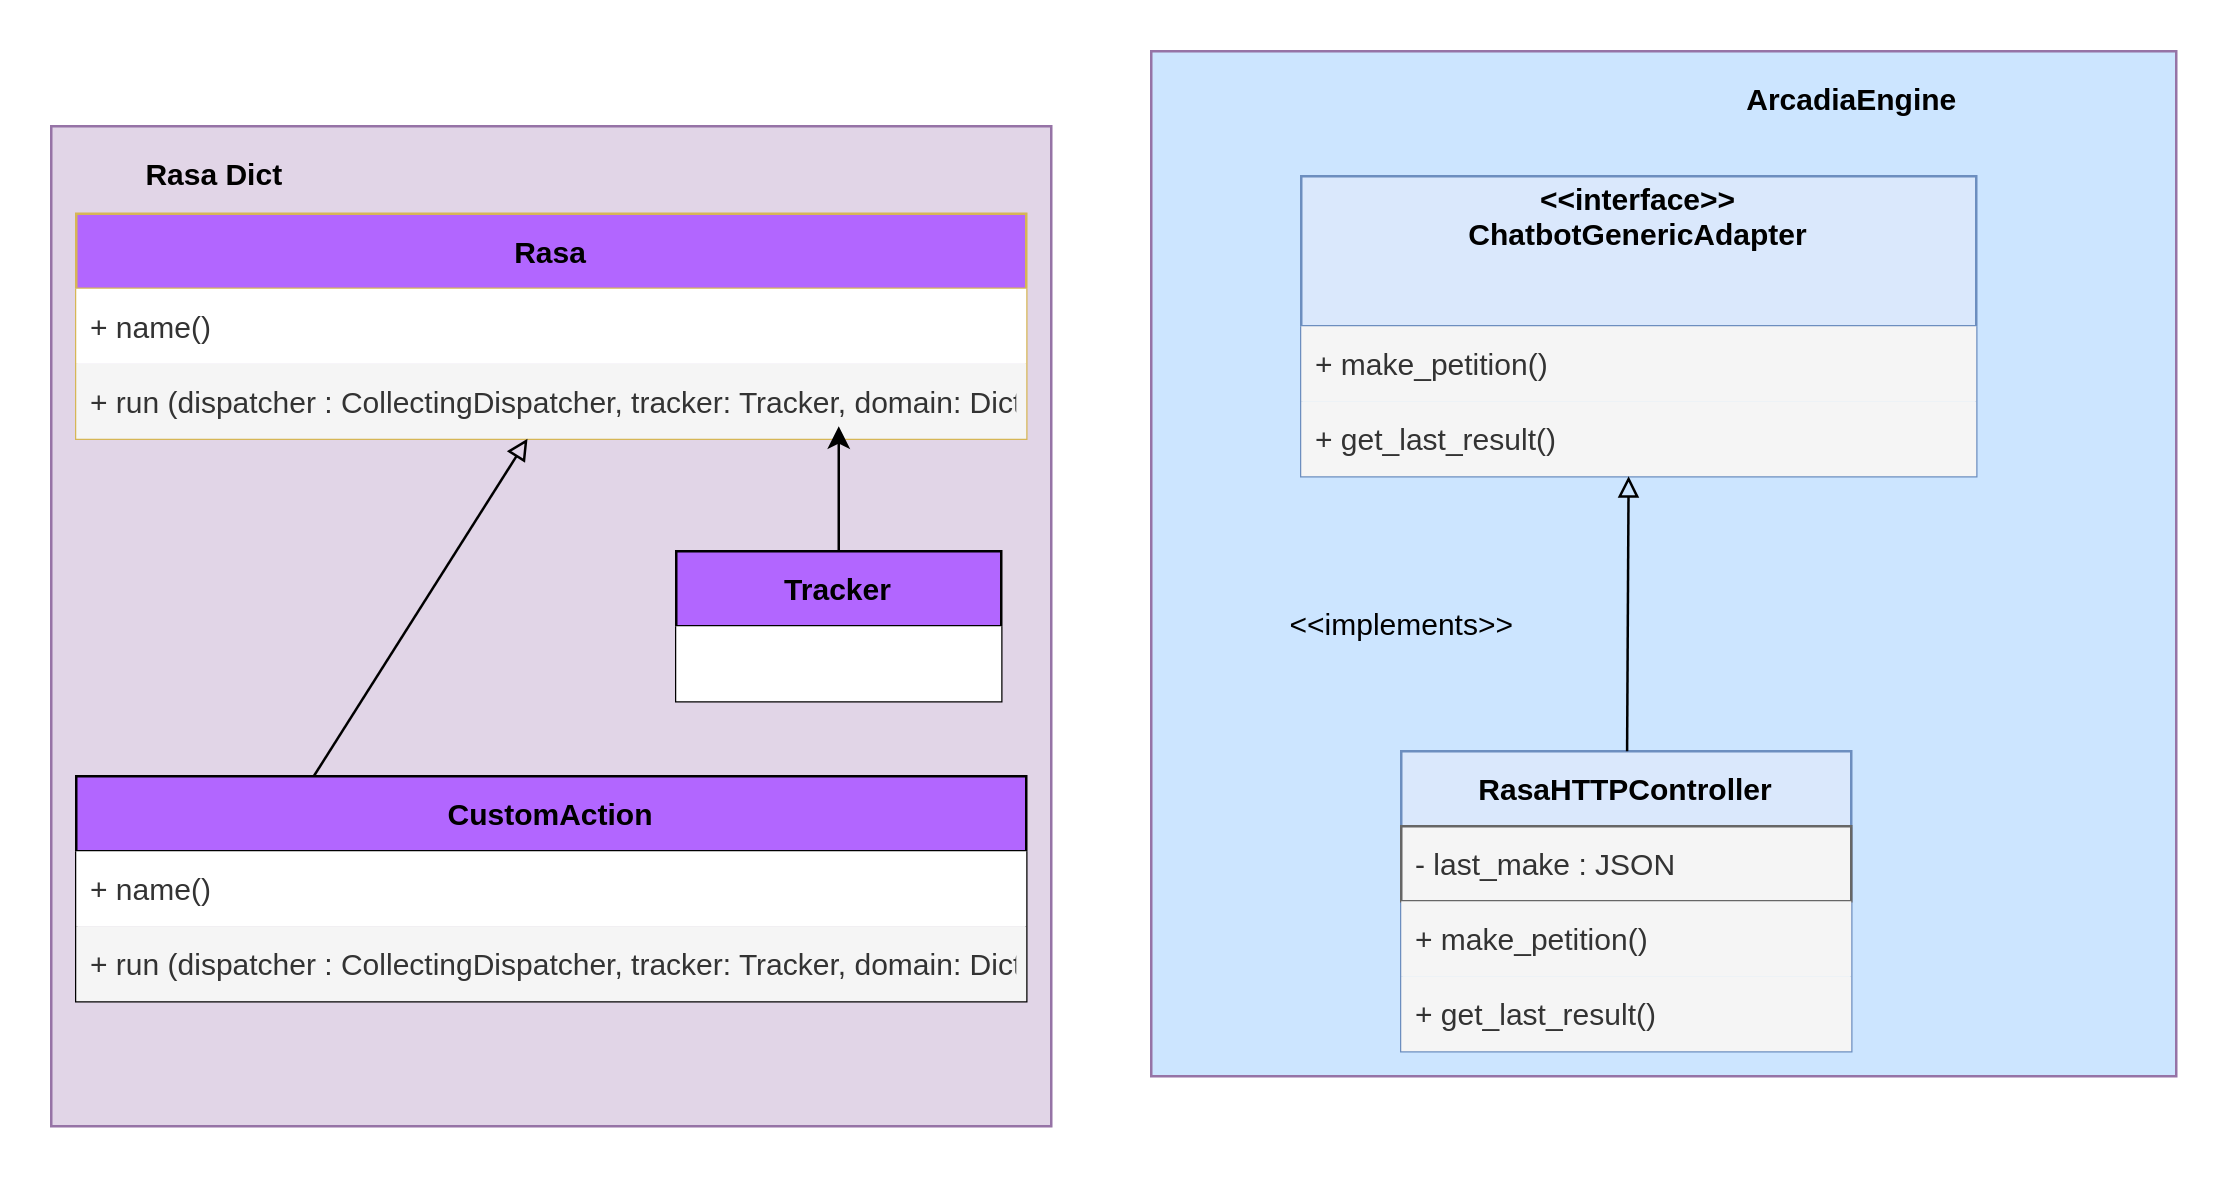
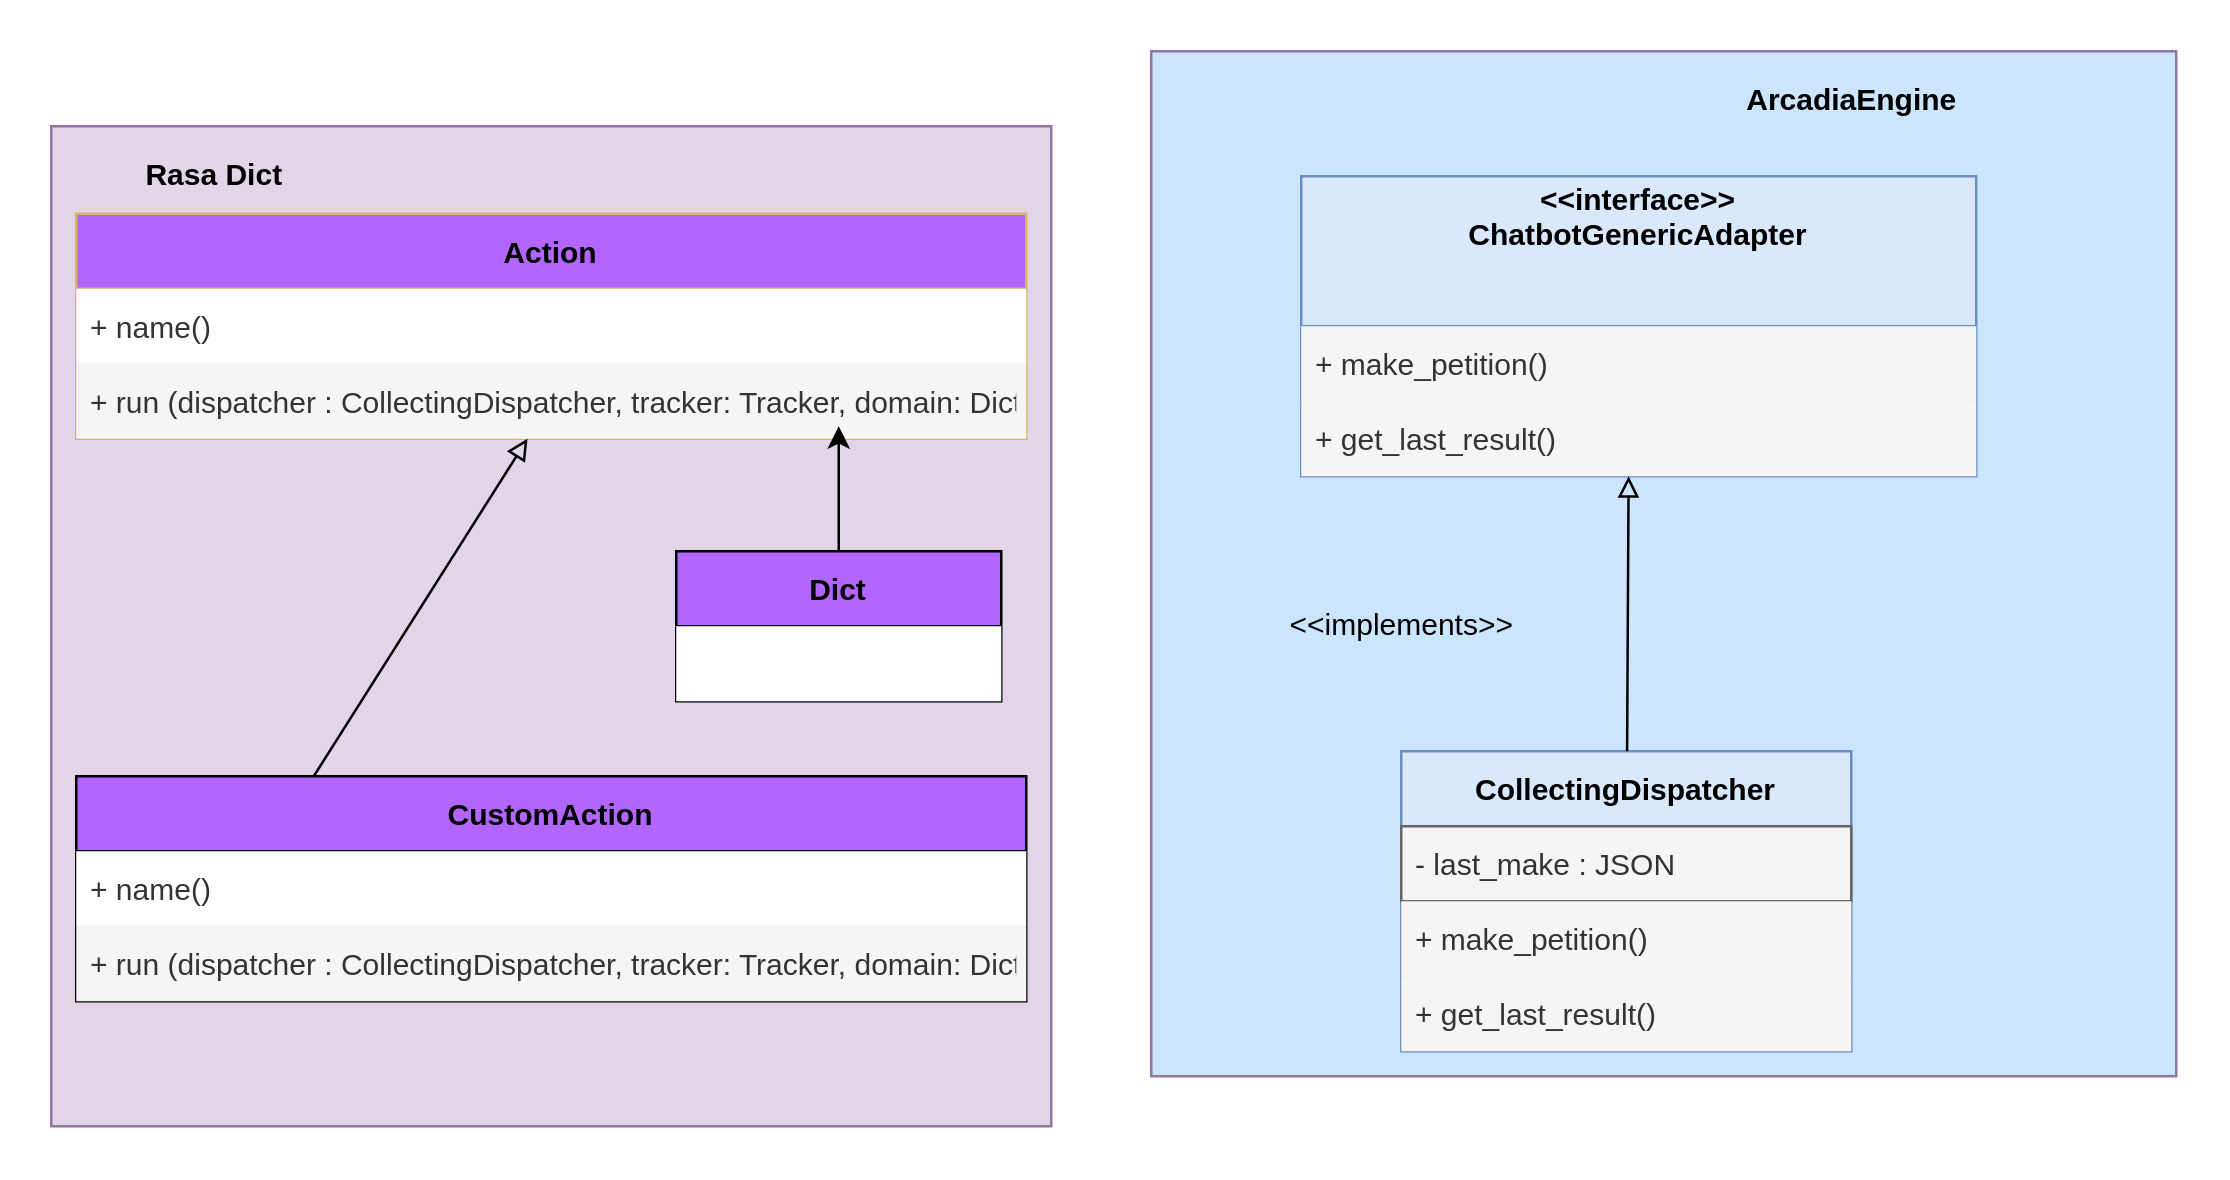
node "Rasa": label "Rasa" -> "Action"
node "Tracker": label "Tracker" -> "Dict"
node "RasaHTTPController": label "RasaHTTPController" -> "CollectingDispatcher"
